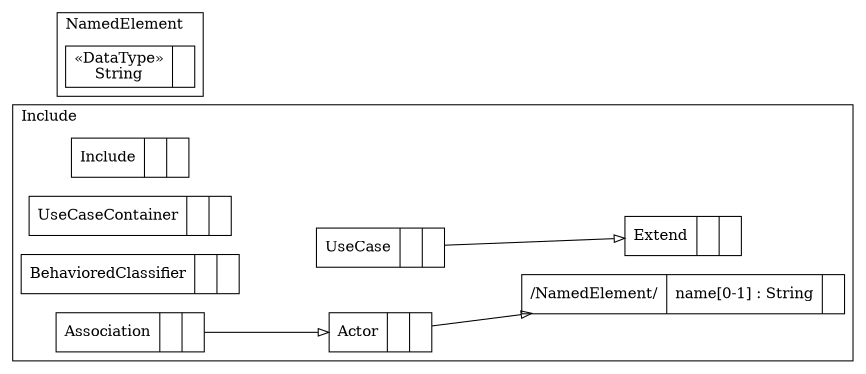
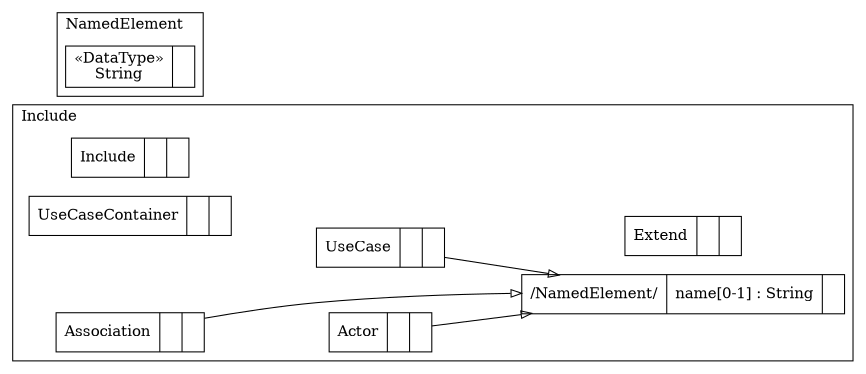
edge "UseCase" -> "Extend": now "UseCase" -> "/NamedElement/"
node "BehavioredClassifier": removed
edge "Association" -> "Actor": now "Association" -> "/NamedElement/"
